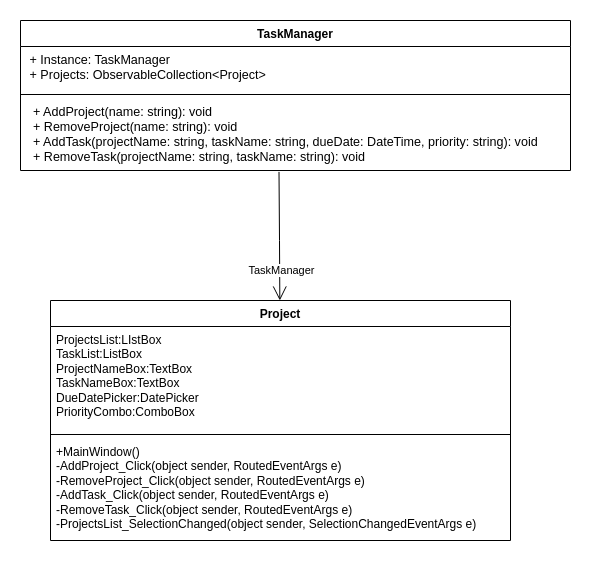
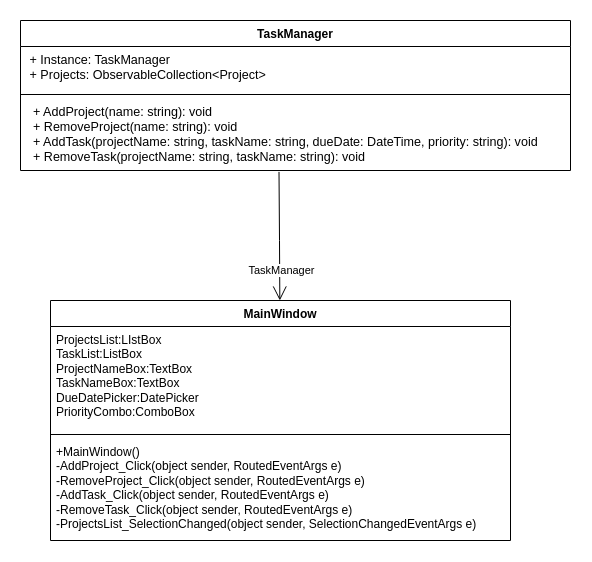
node "Project": label "Project" -> "MainWindow"
